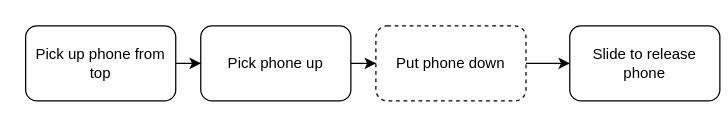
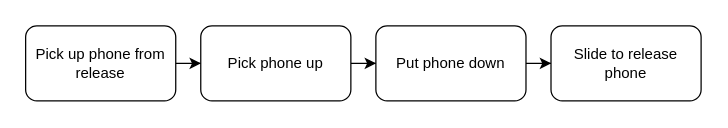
node "Pick up phone from top": label "Pick up phone from top" -> "Pick up phone from release"
node "Put phone down": style dashed -> solid
node "Slide to release phone": moved (644, 63) -> (626, 63)
